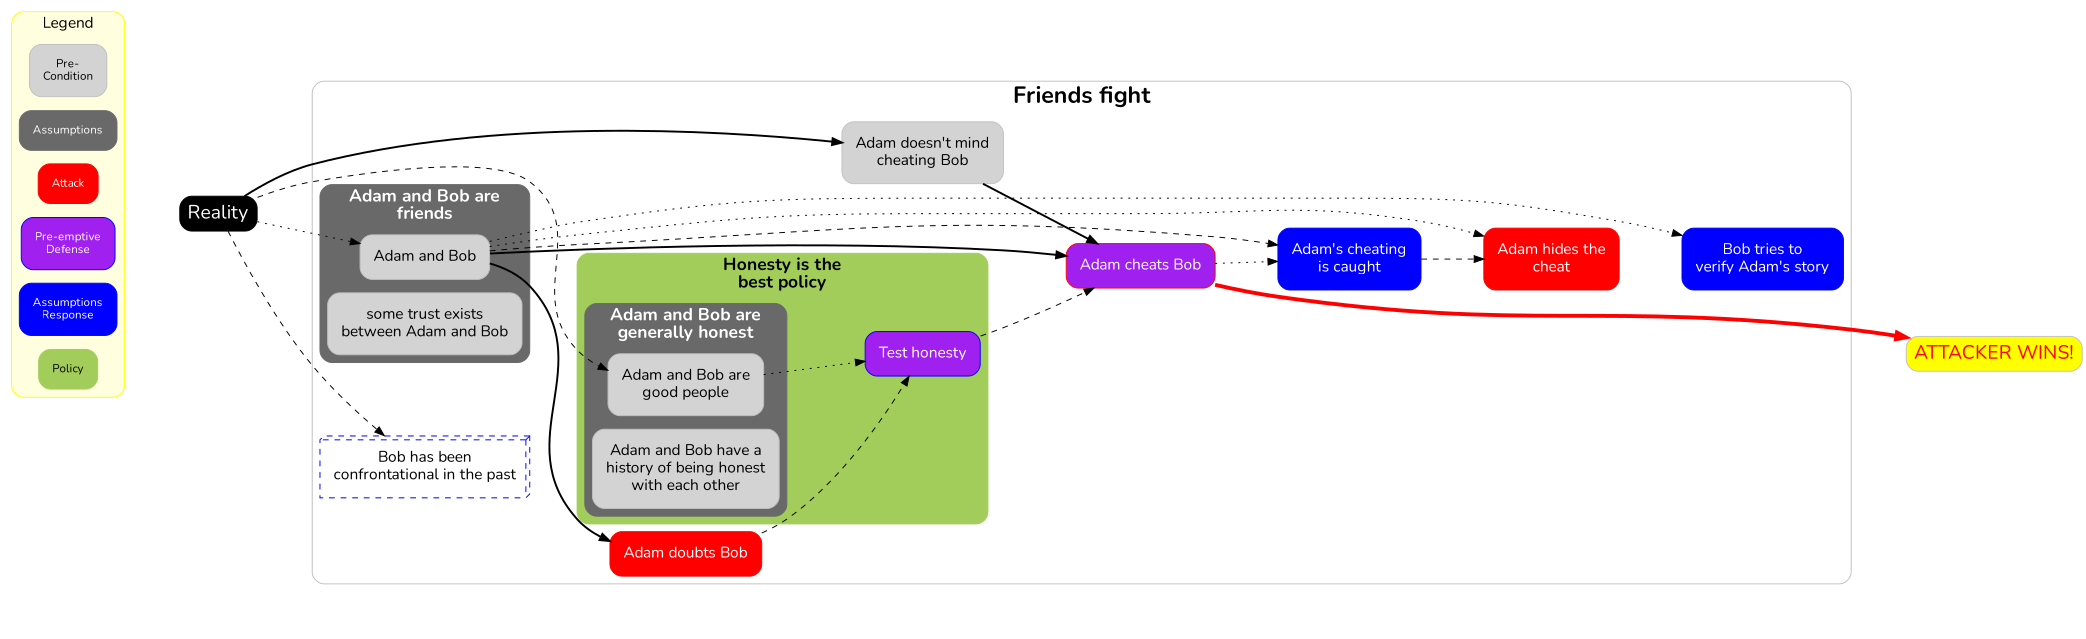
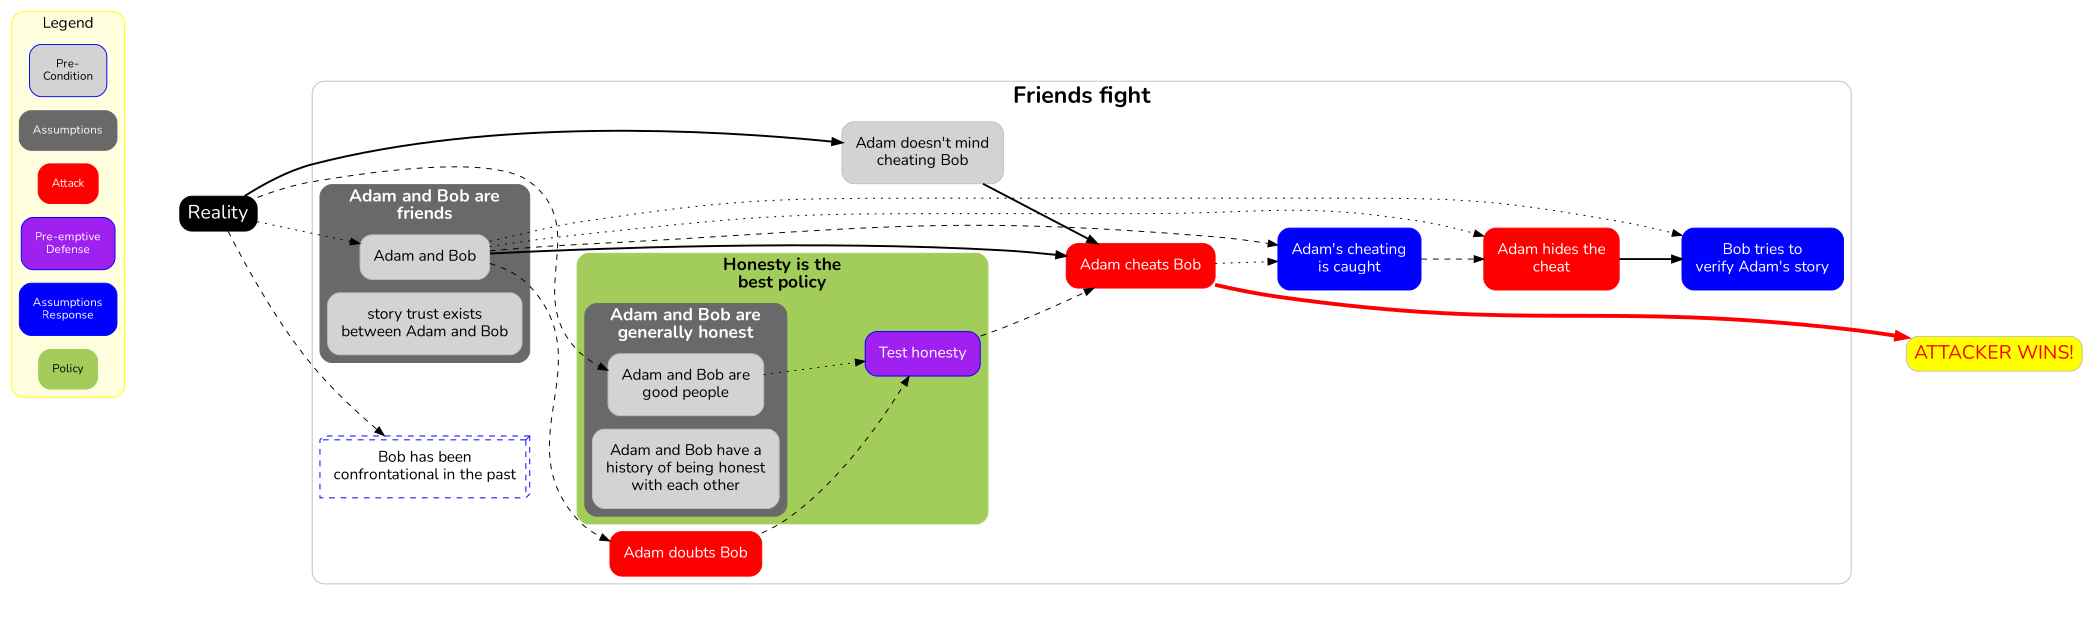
node "Pre- Condition": color gray -> blue
edge "Adam hides the cheat" -> "Bob tries to verify Adam's story": added
node "Adam cheats Bob": fillcolor purple -> red
node "some trust exists between Adam and Bob": label "some trust exists between Adam and Bob" -> "story trust exists between Adam and Bob"
edge "Adam and Bob" -> "Adam doubts Bob": style bold -> dashed
